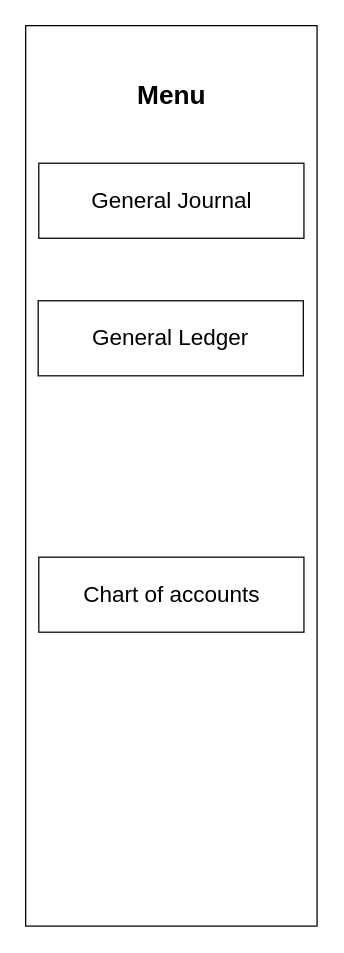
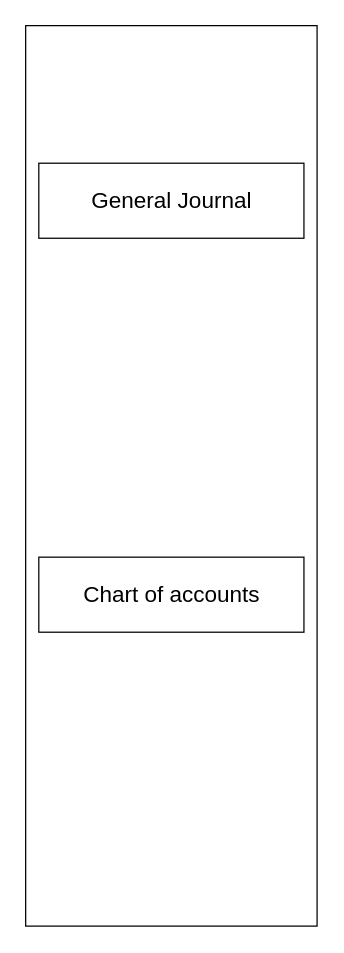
node "Menu": removed
node "General Ledger": removed
